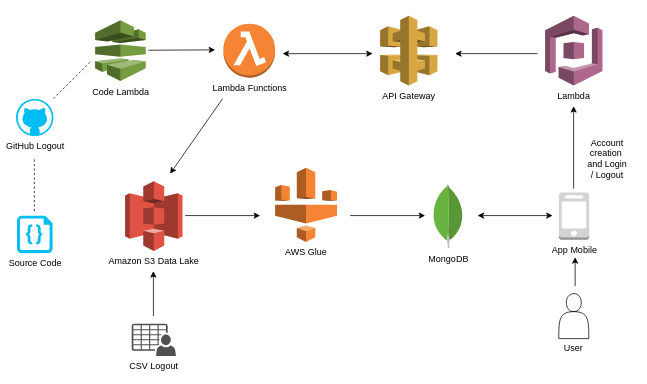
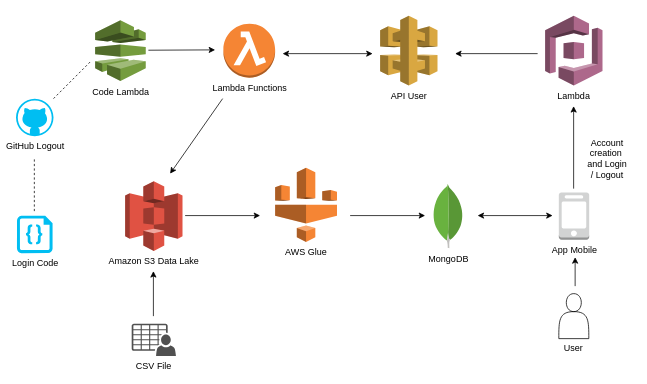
node "API Gateway": label "API Gateway" -> "API User"
node "Source Code": label "Source Code" -> "Login Code"
node "CSV Logout": label "CSV Logout" -> "CSV File"
